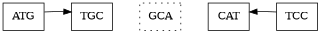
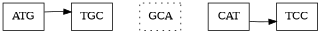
edge "TCC" -> "CAT": reversed
